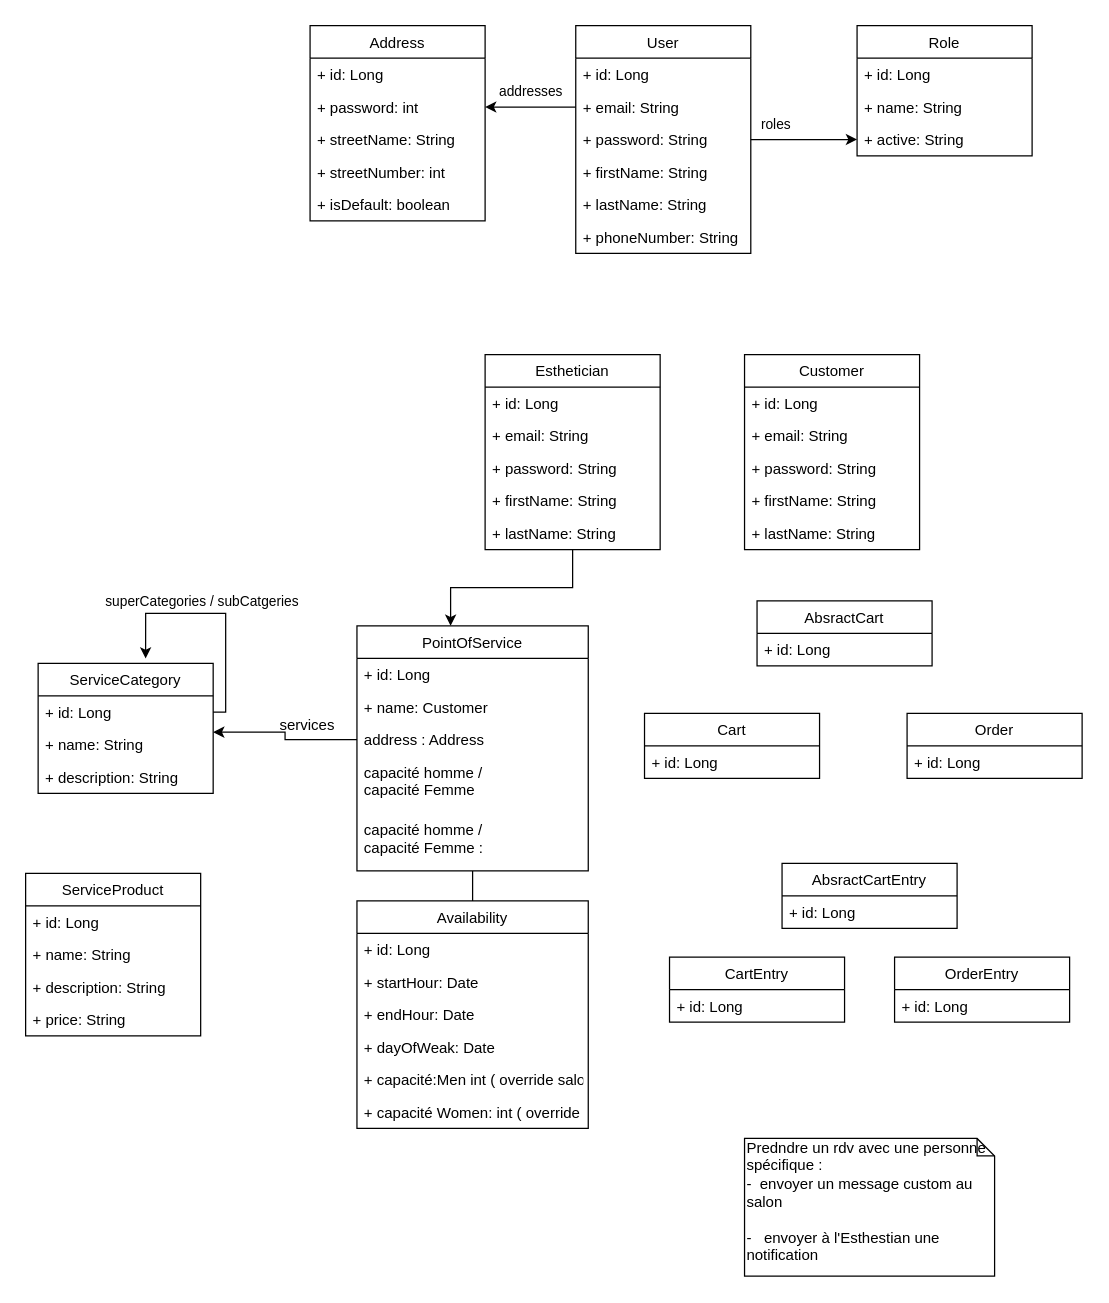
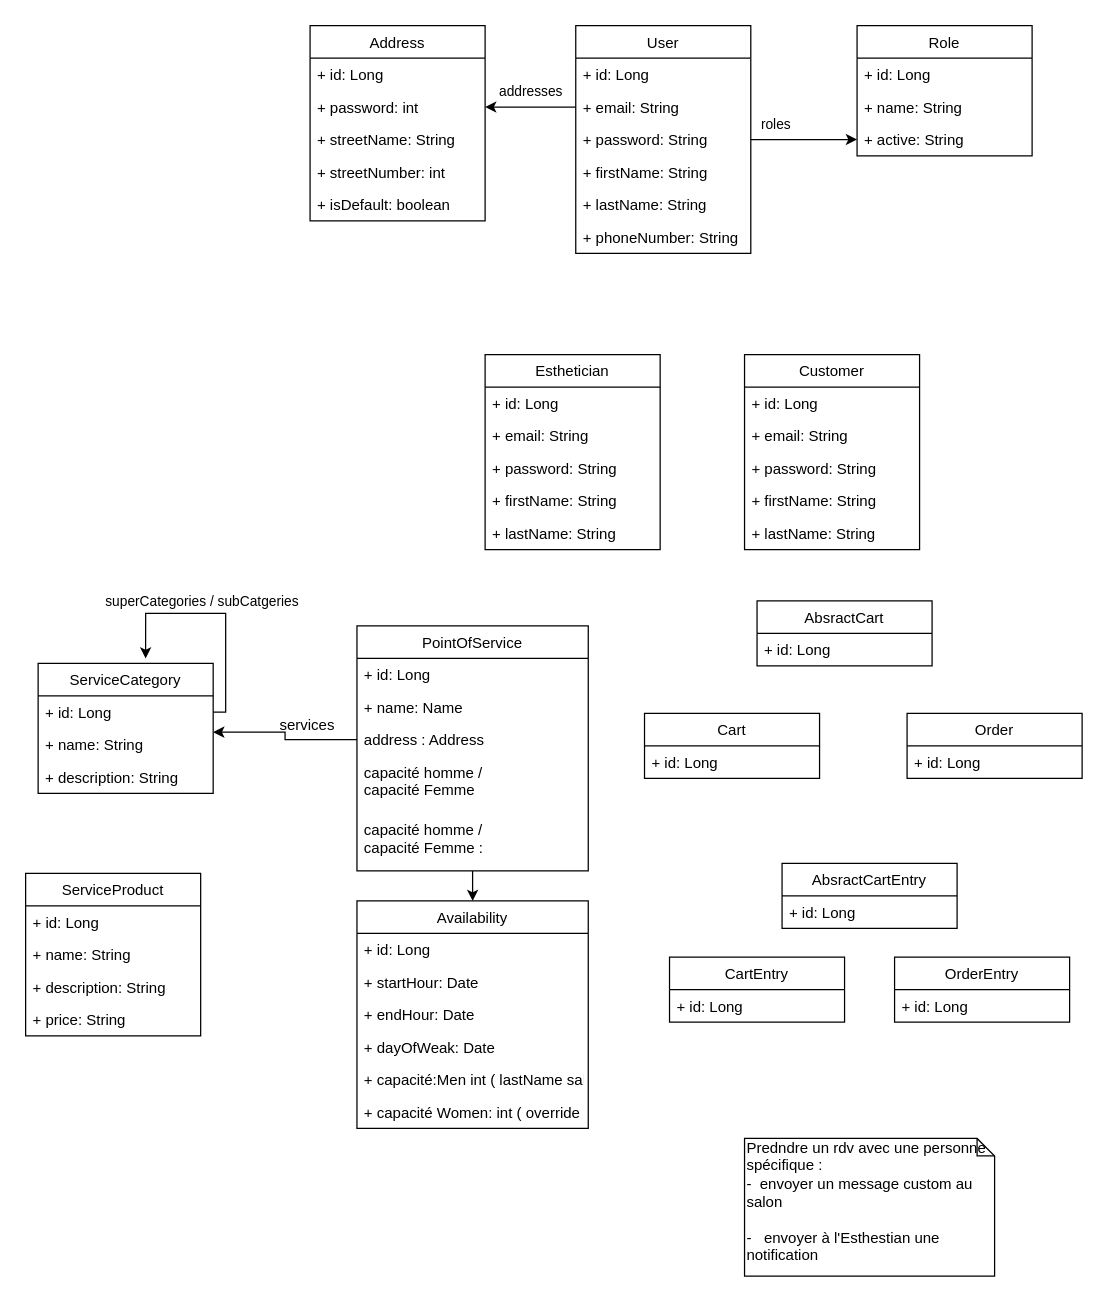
edge "Esthetician" -> "PointOfService": removed
node "+ name: Customer": label "+ name: Customer" -> "+ name: Name"
edge "PointOfService" -- "Availability": arrowhead none -> classic
node "+ capacité:Men int ( override salon capacité)": label "+ capacité:Men int ( override salon capacité)" -> "+ capacité:Men int ( lastName salon capacité)"
